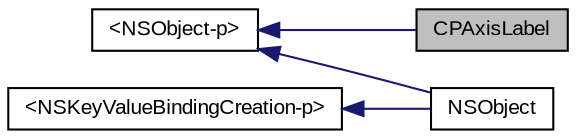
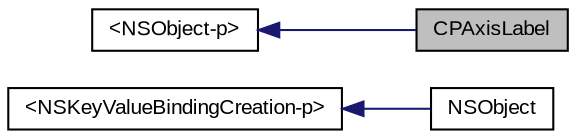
edge "NSObject" -> "<NSObject-p>": removed
